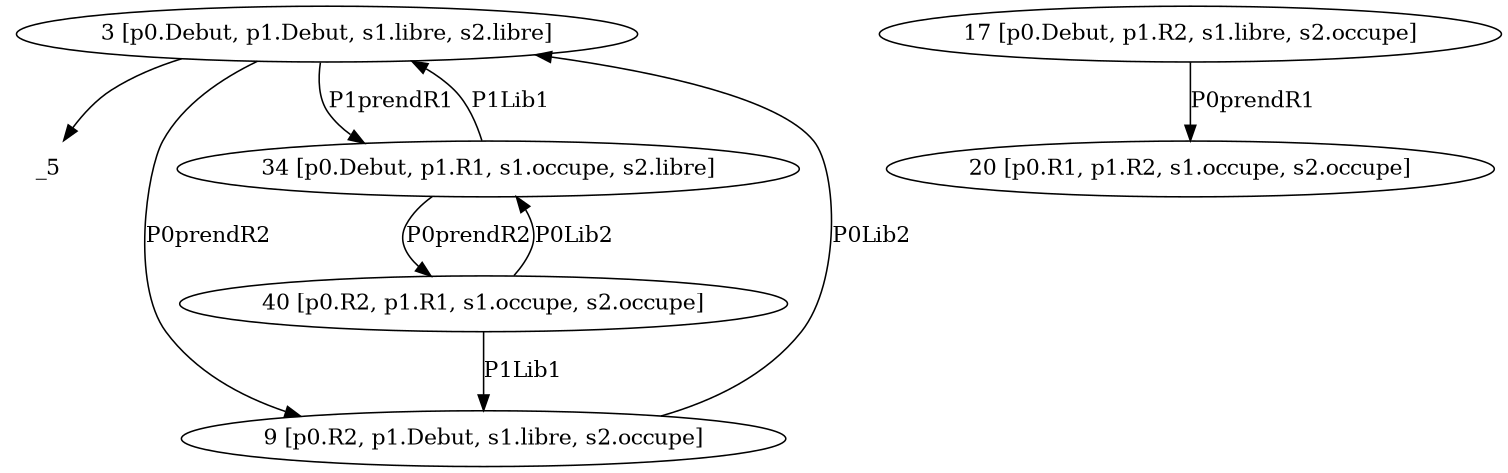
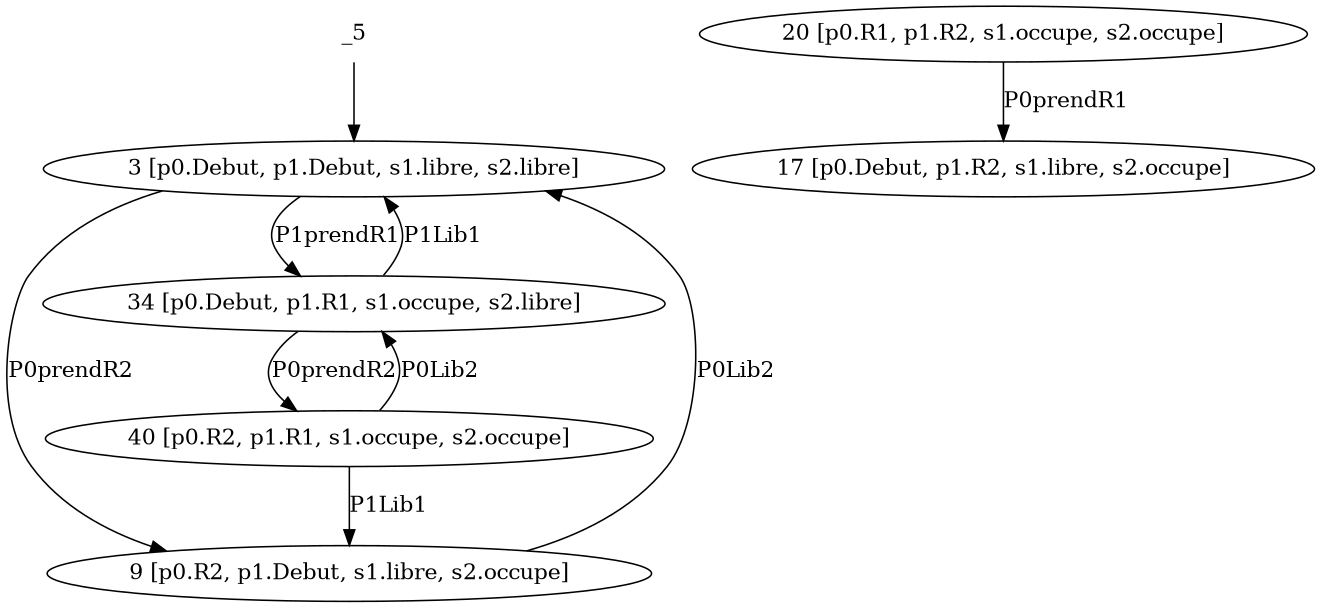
edge "3 [p0.Debut, p1.Debut, s1.libre, s2.libre]" -> "_5": reversed
edge "17 [p0.Debut, p1.R2, s1.libre, s2.occupe]" -> "20 [p0.R1, p1.R2, s1.occupe, s2.occupe]": reversed
